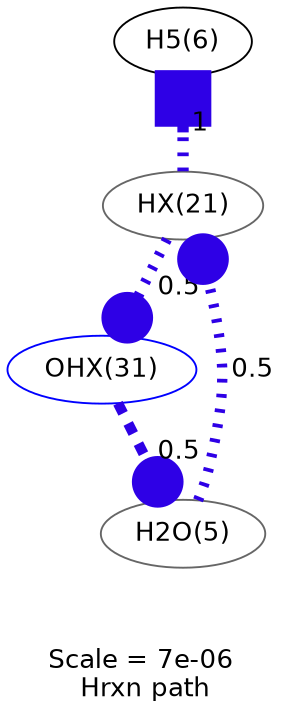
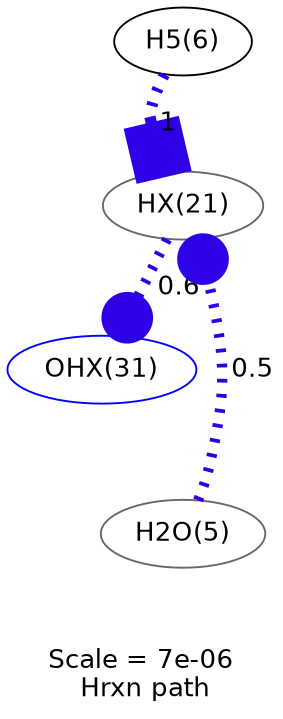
edge "HX(21)" -> "H5(6)": reversed
edge "HX(21)" -> "OHX(31)": label " 0.5" -> " 0.6"
edge "OHX(31)" -> "H2O(5)": removed, label "0.5"
